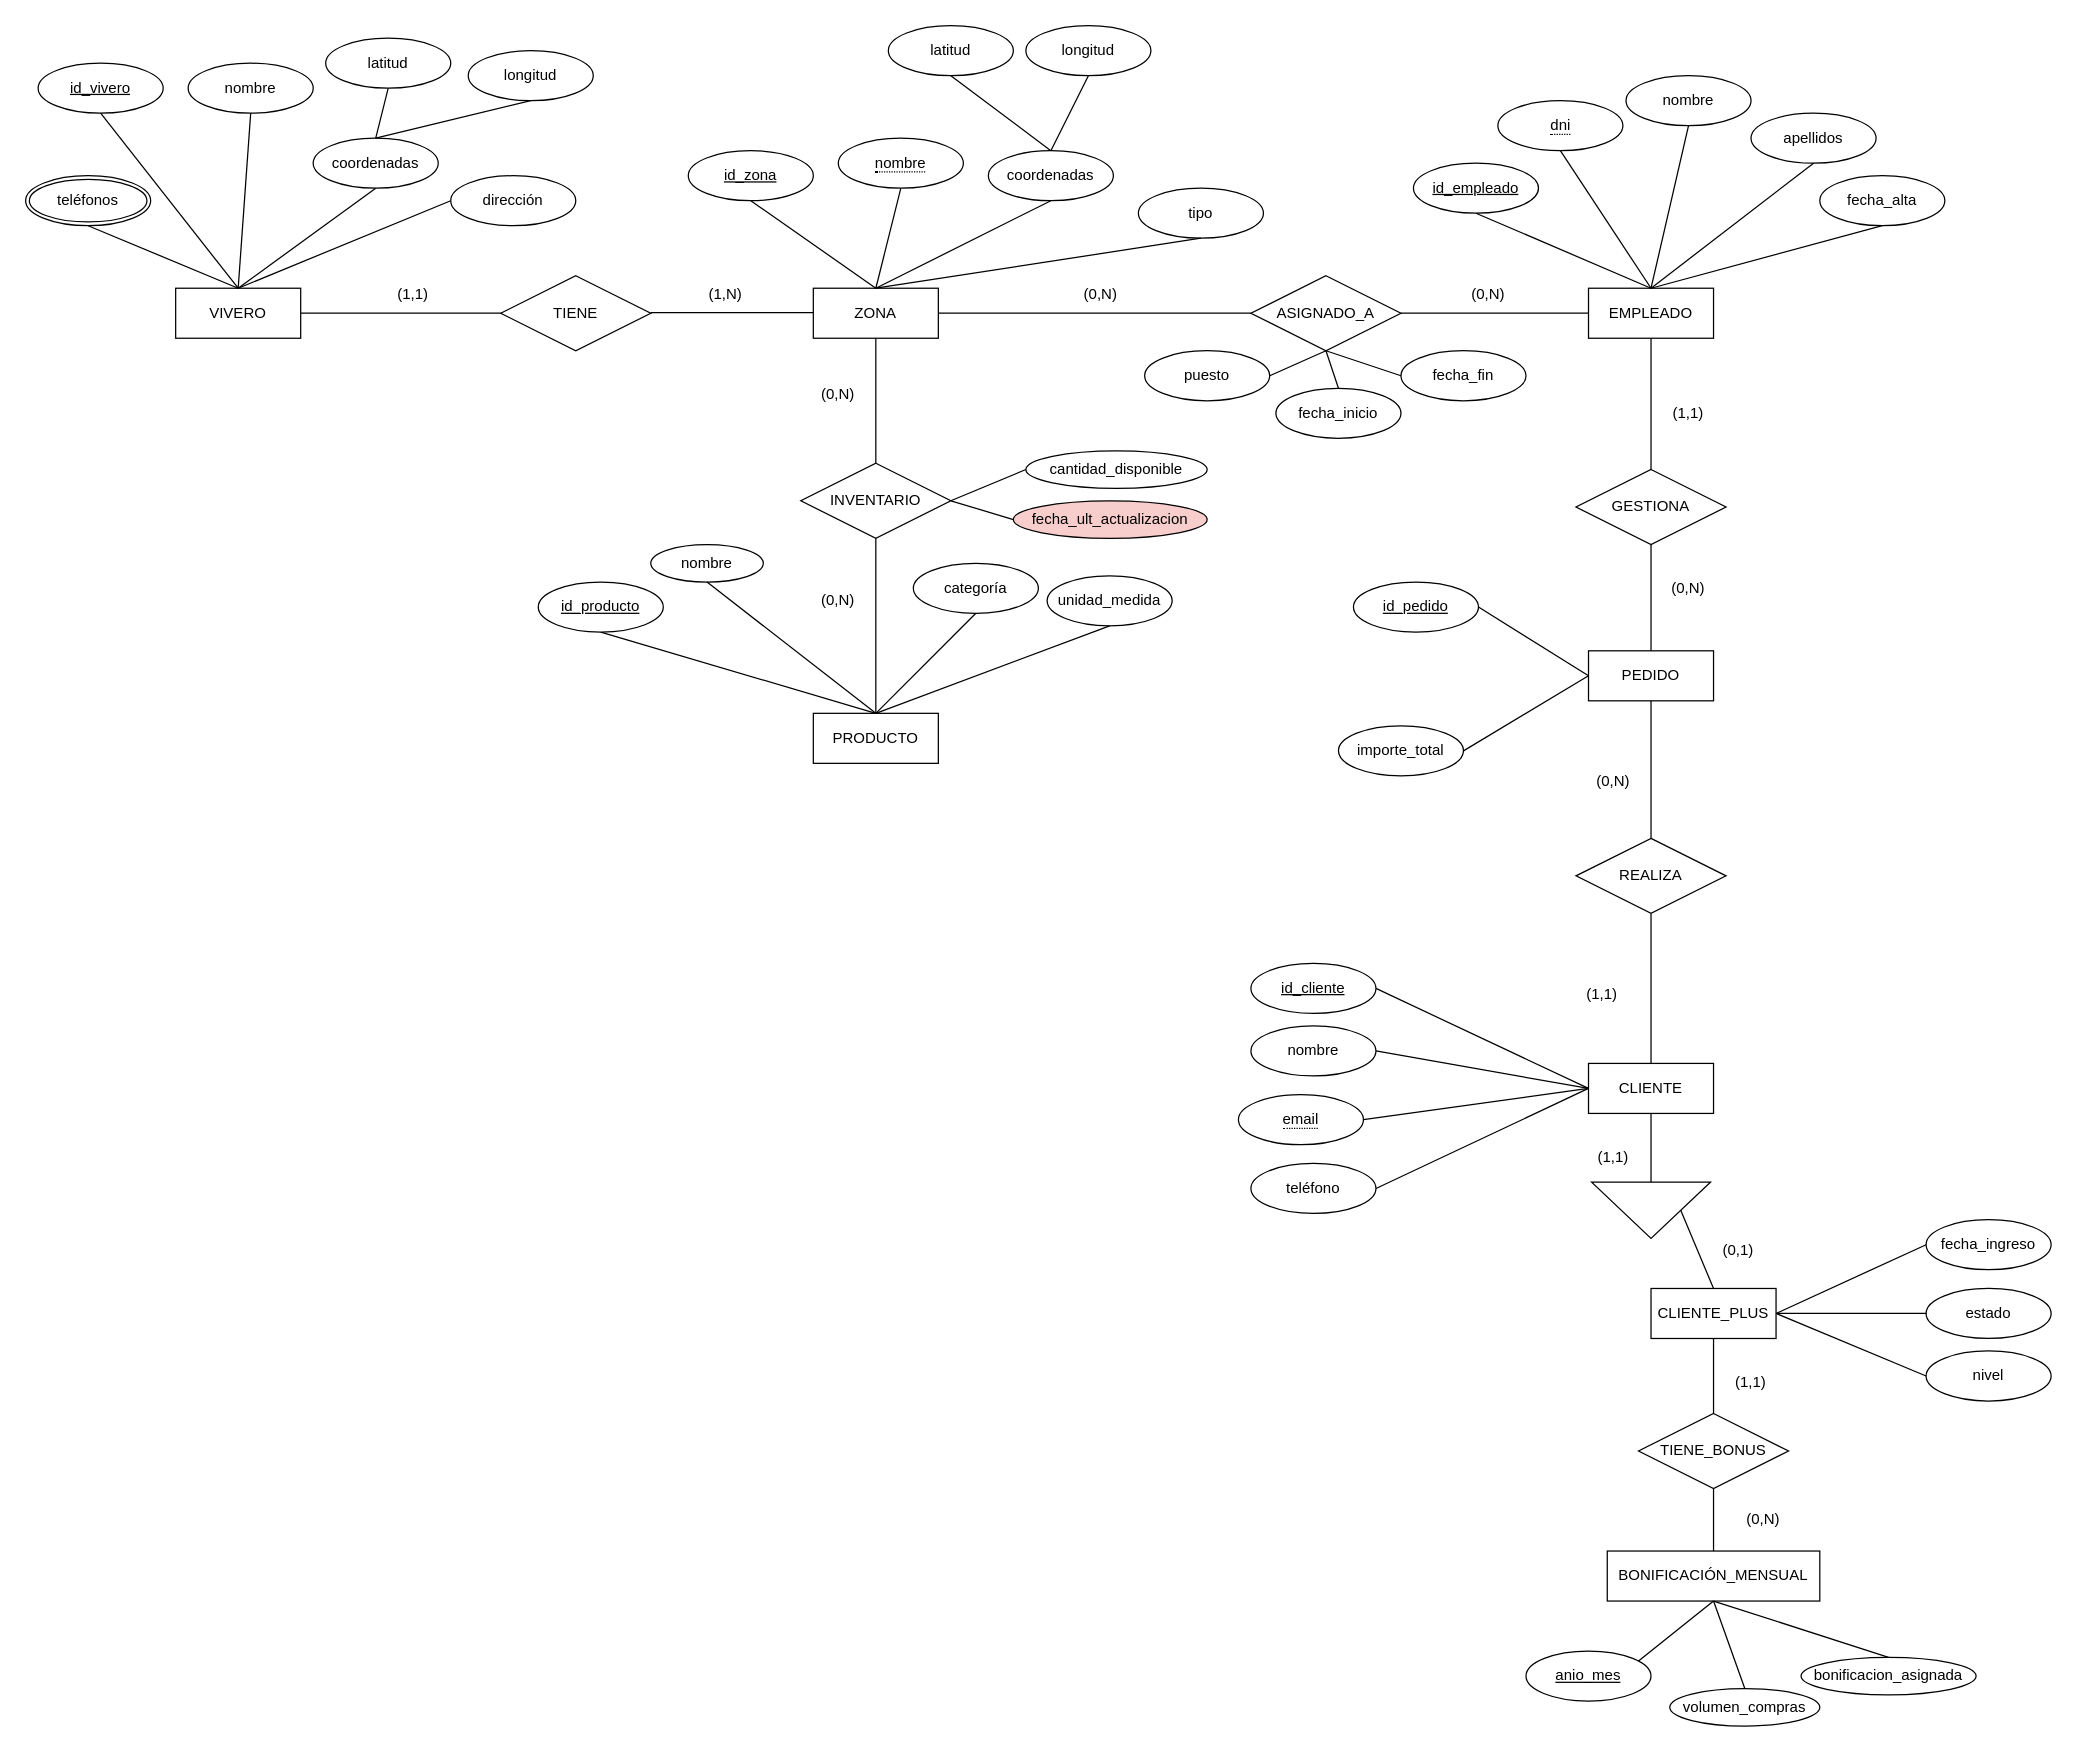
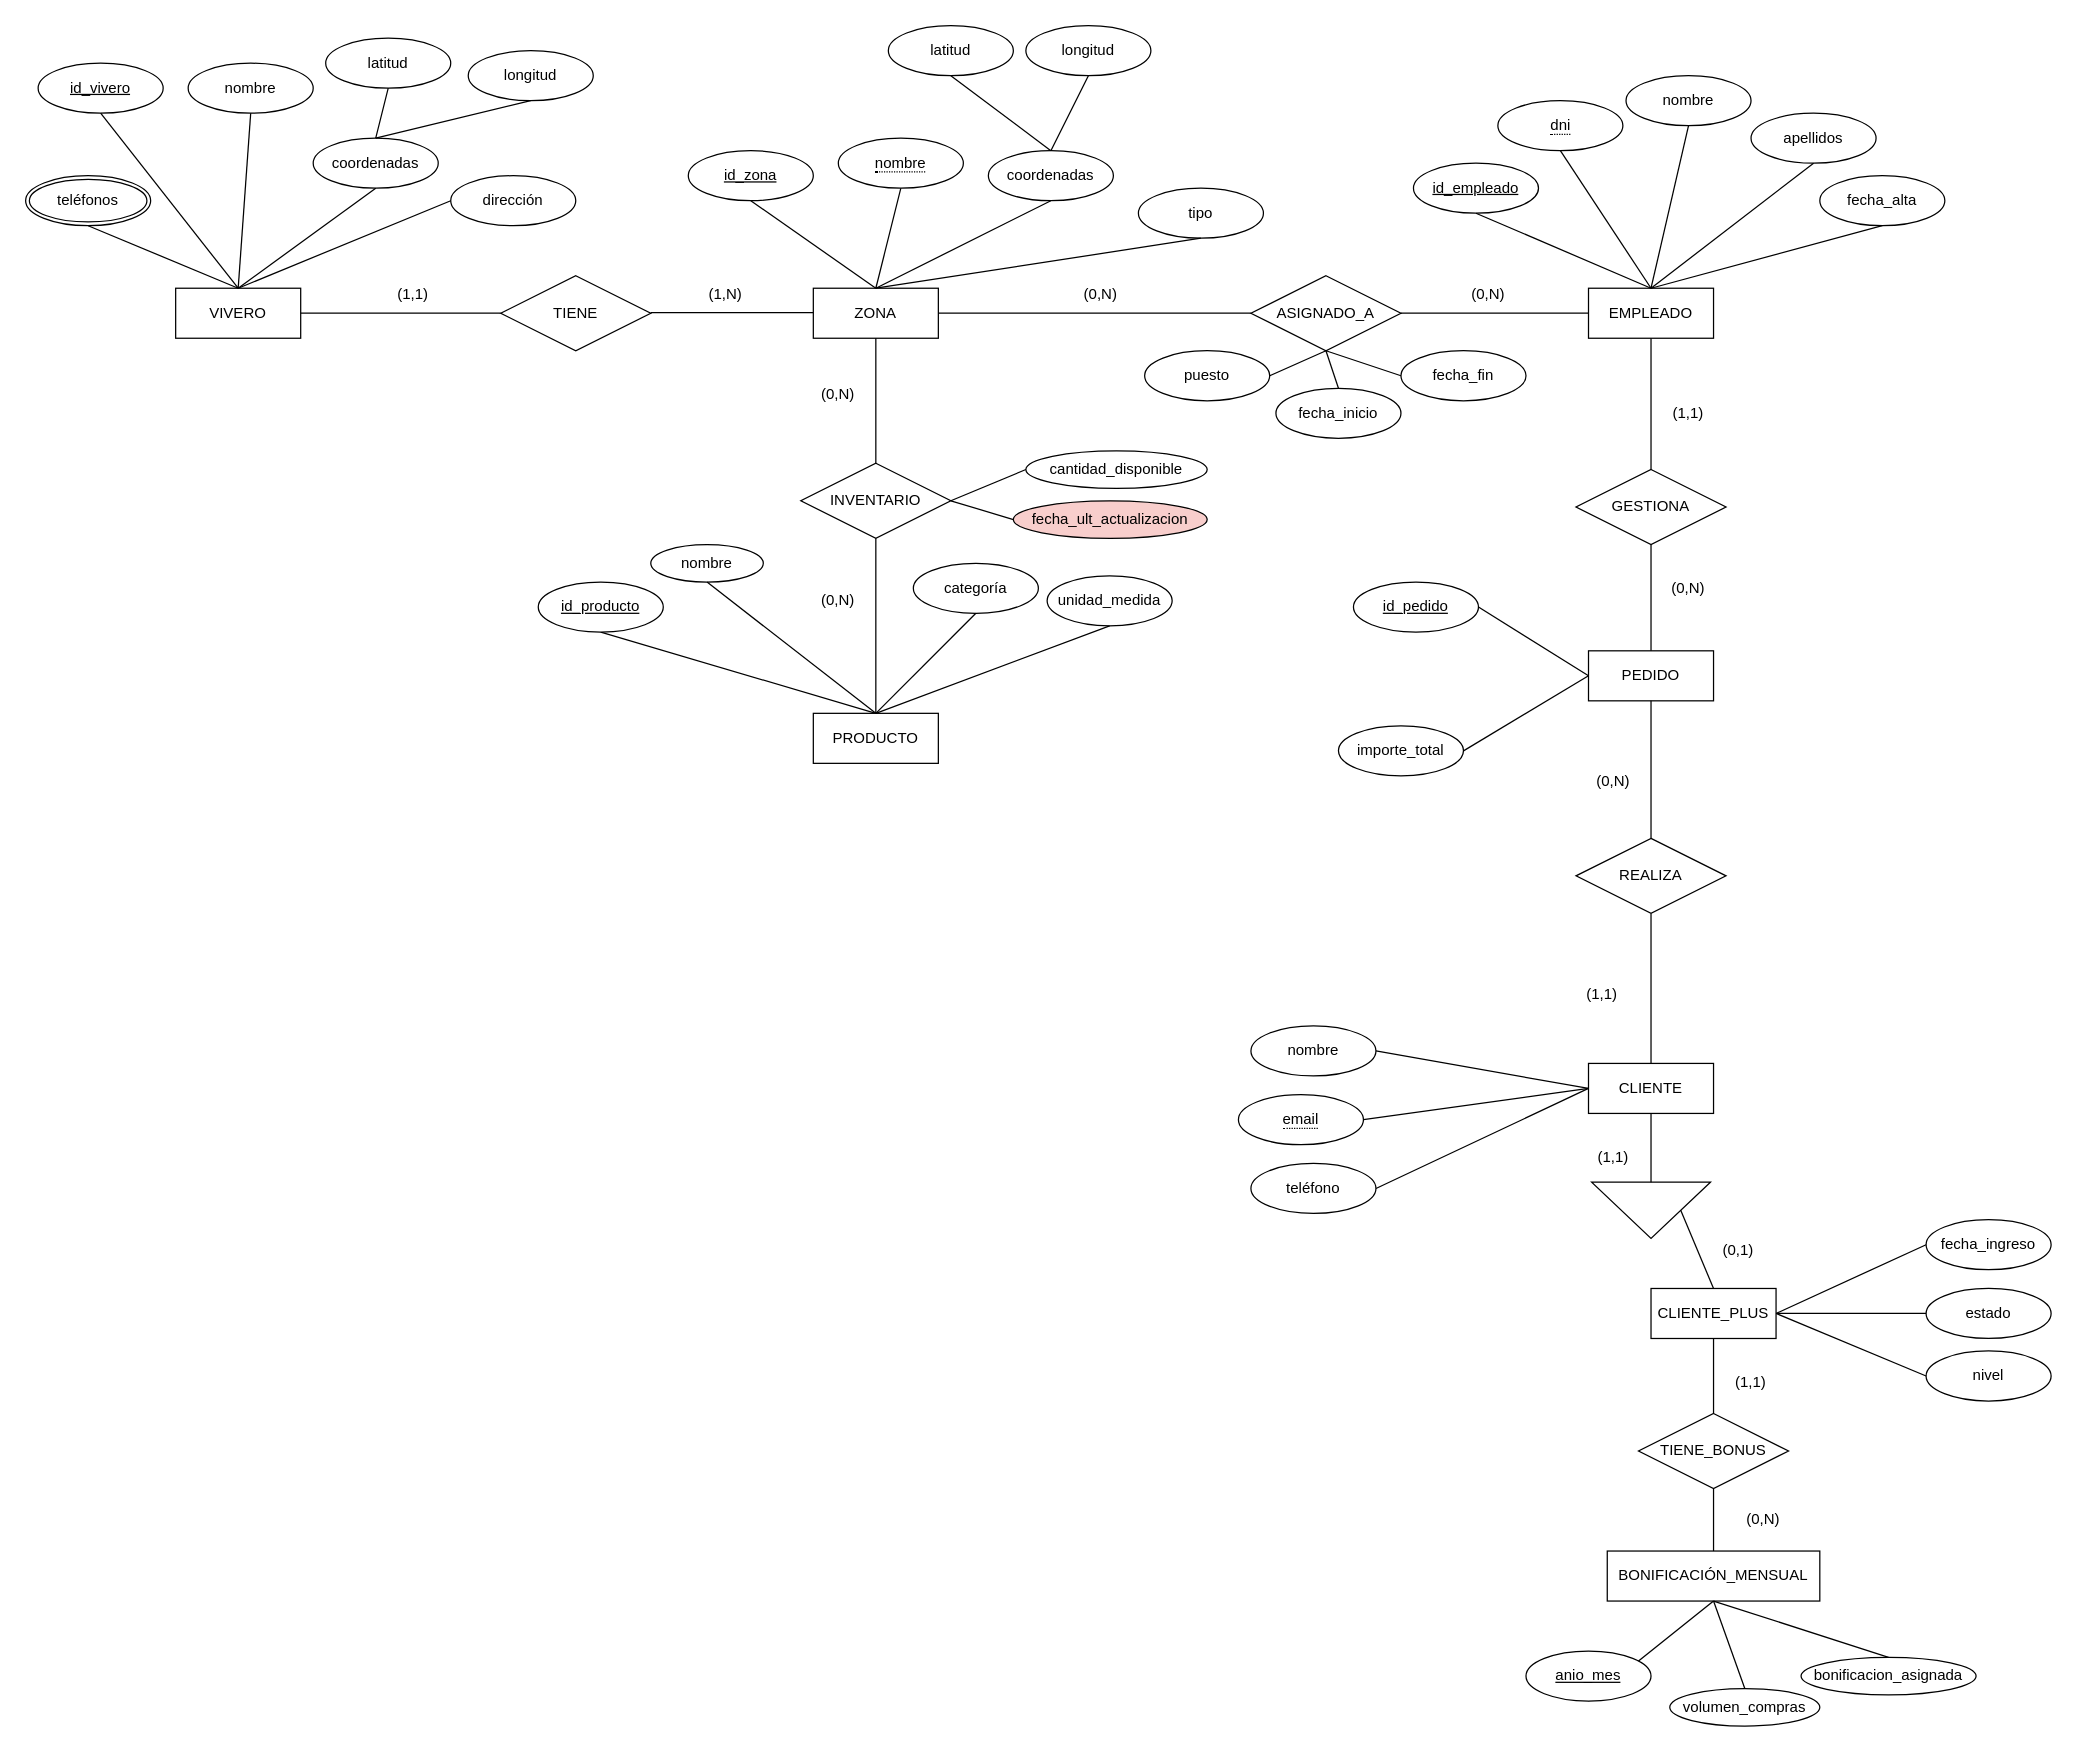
node "id_cliente": removed
edge "id_cliente" -- "CLIENTE": removed
